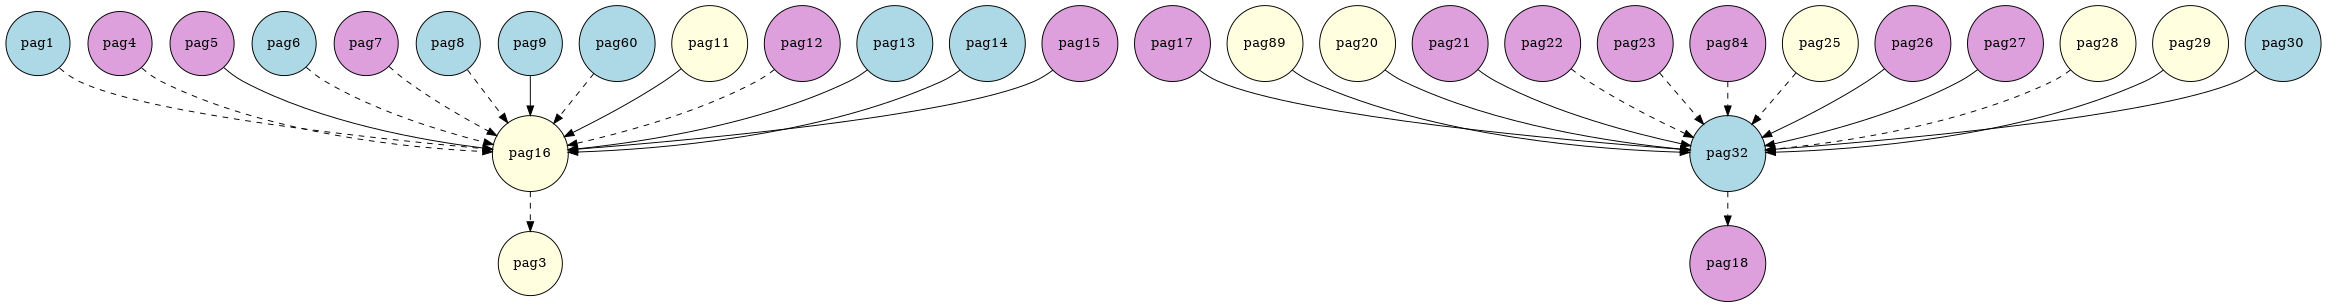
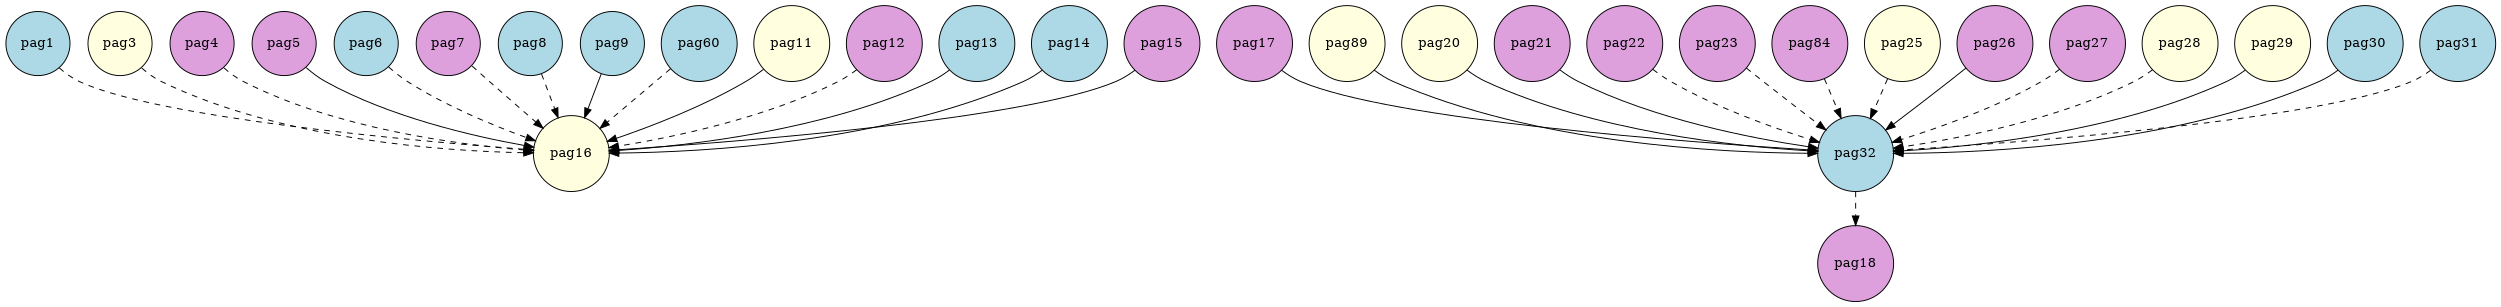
node "pag31": added
edge "pag27" -> "pag32": style solid -> dashed
edge "pag16" -> "pag3": reversed
